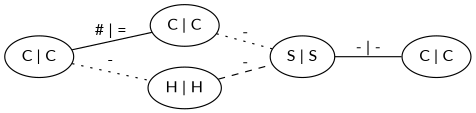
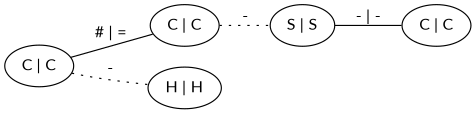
edge "S | S" -- "H | H": removed, label "-"
